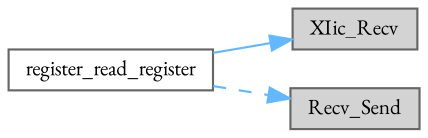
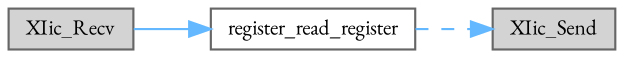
edge "register_read_register" -> "XIic_Recv": reversed
node "Recv_Send": label "Recv_Send" -> "XIic_Send"
